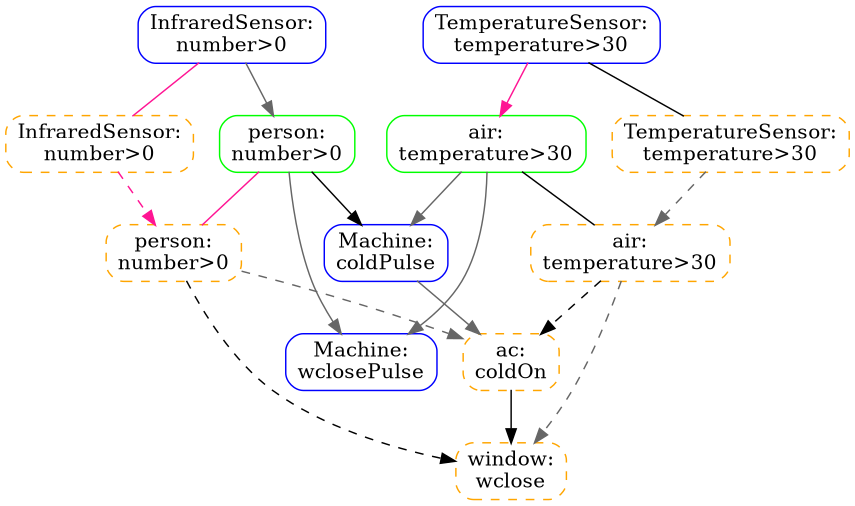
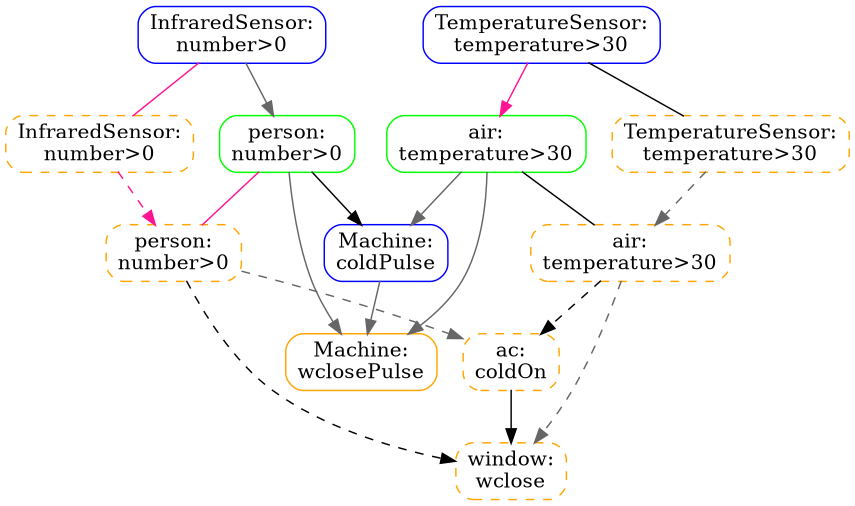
edge "Machine: coldPulse" -> "ac: coldOn": now "Machine: coldPulse" -> "Machine: wclosePulse"
node "Machine: wclosePulse": color blue -> orange
